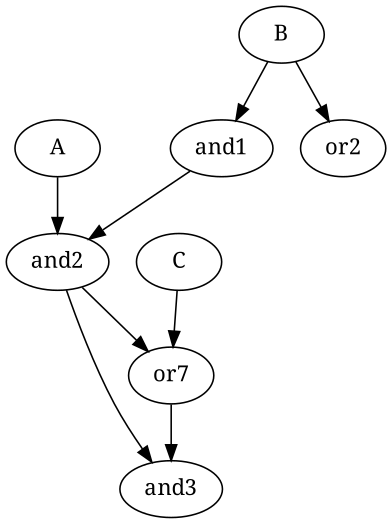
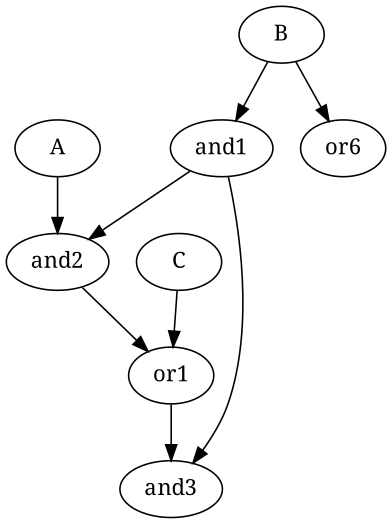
node "or2": label "or2" -> "or6"
edge "and2" -> "and3": now "and1" -> "and3"
node "or7": label "or7" -> "or1"
